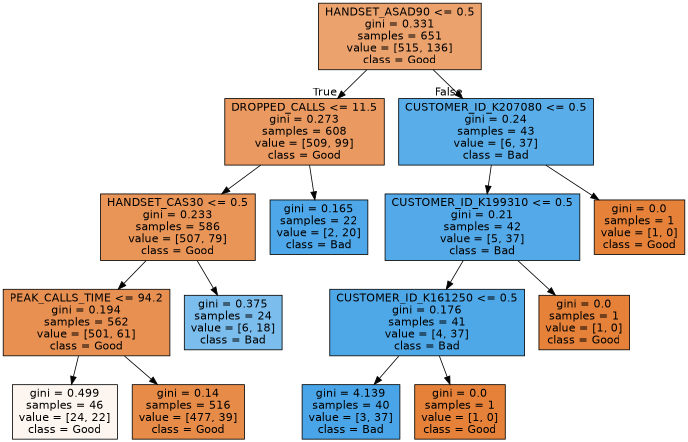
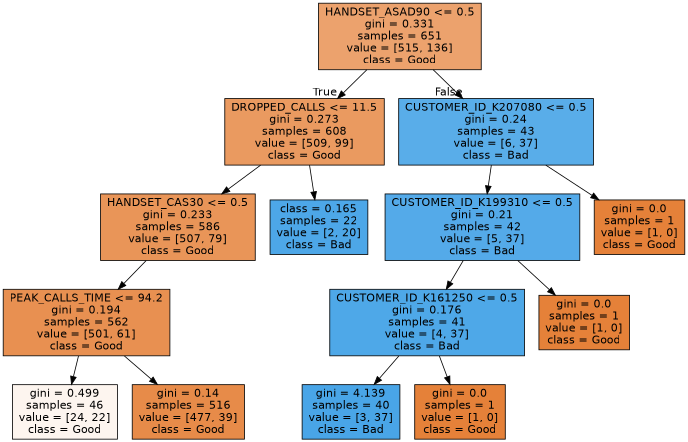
node "gini = 0.165 samples = 22 value = [2, 20] class = Bad": label "gini = 0.165 samples = 22 value = [2, 20] class = Bad" -> "class = 0.165 samples = 22 value = [2, 20] class = Bad"
node "gini = 0.375 samples = 24 value = [6, 18] class = Bad": removed
